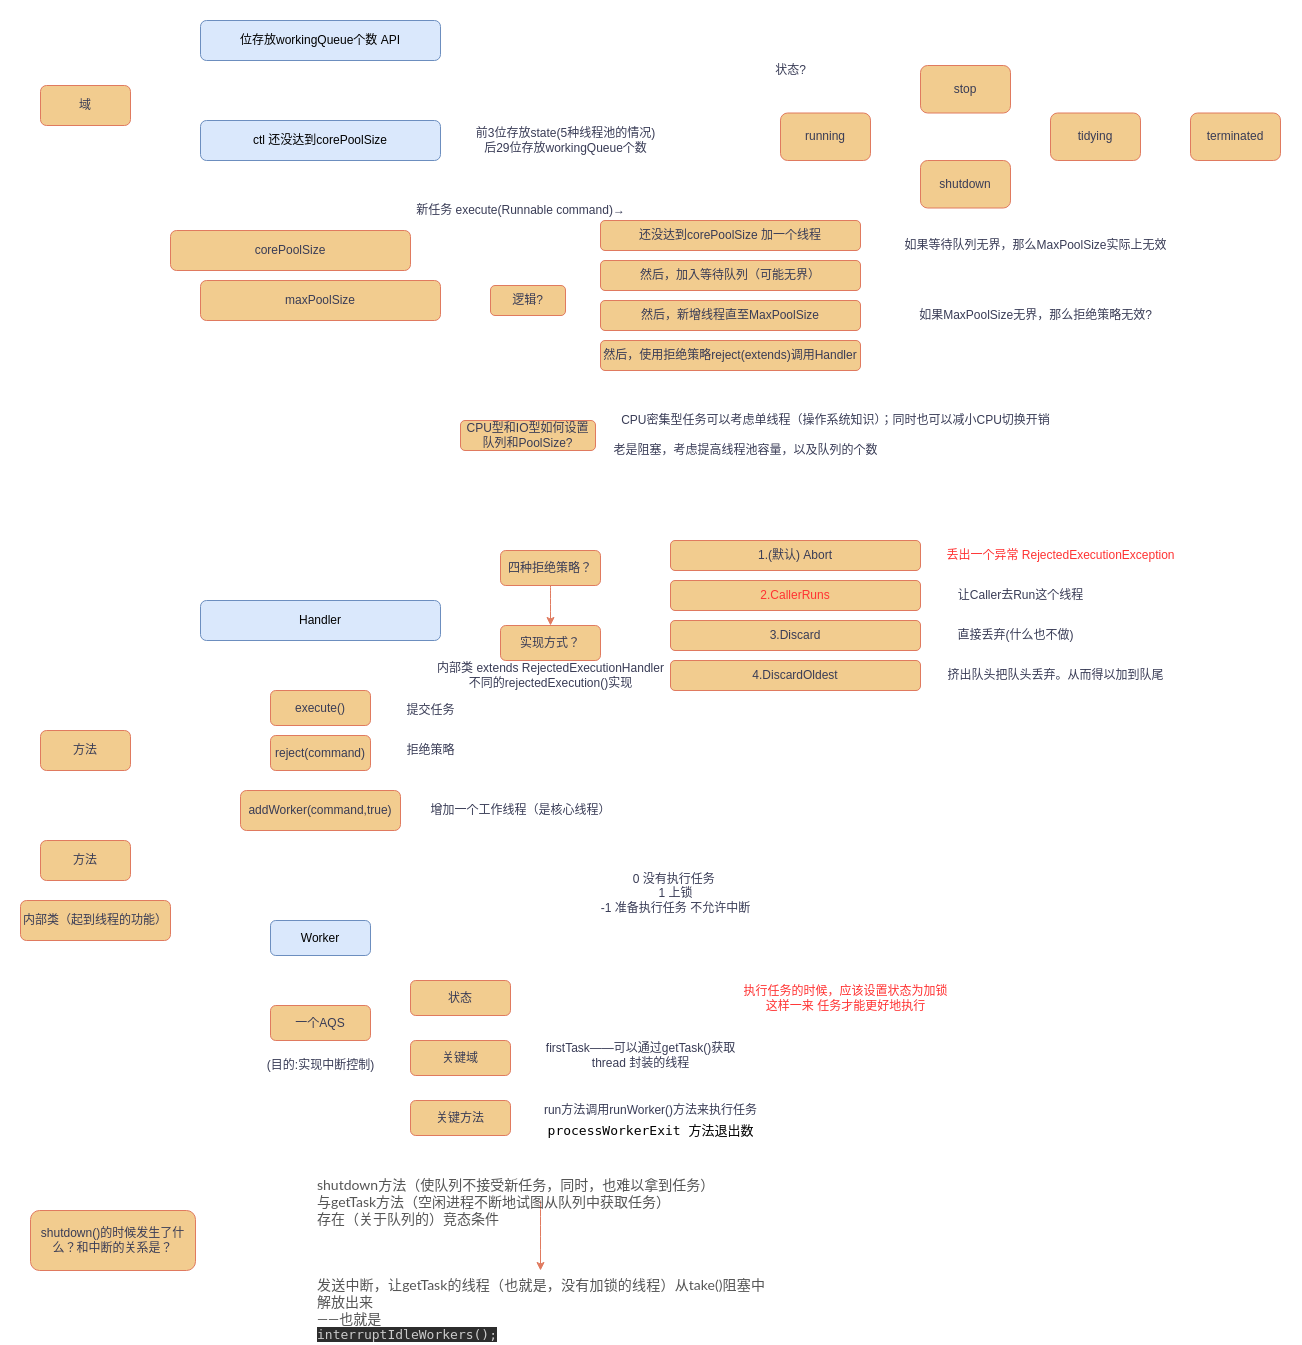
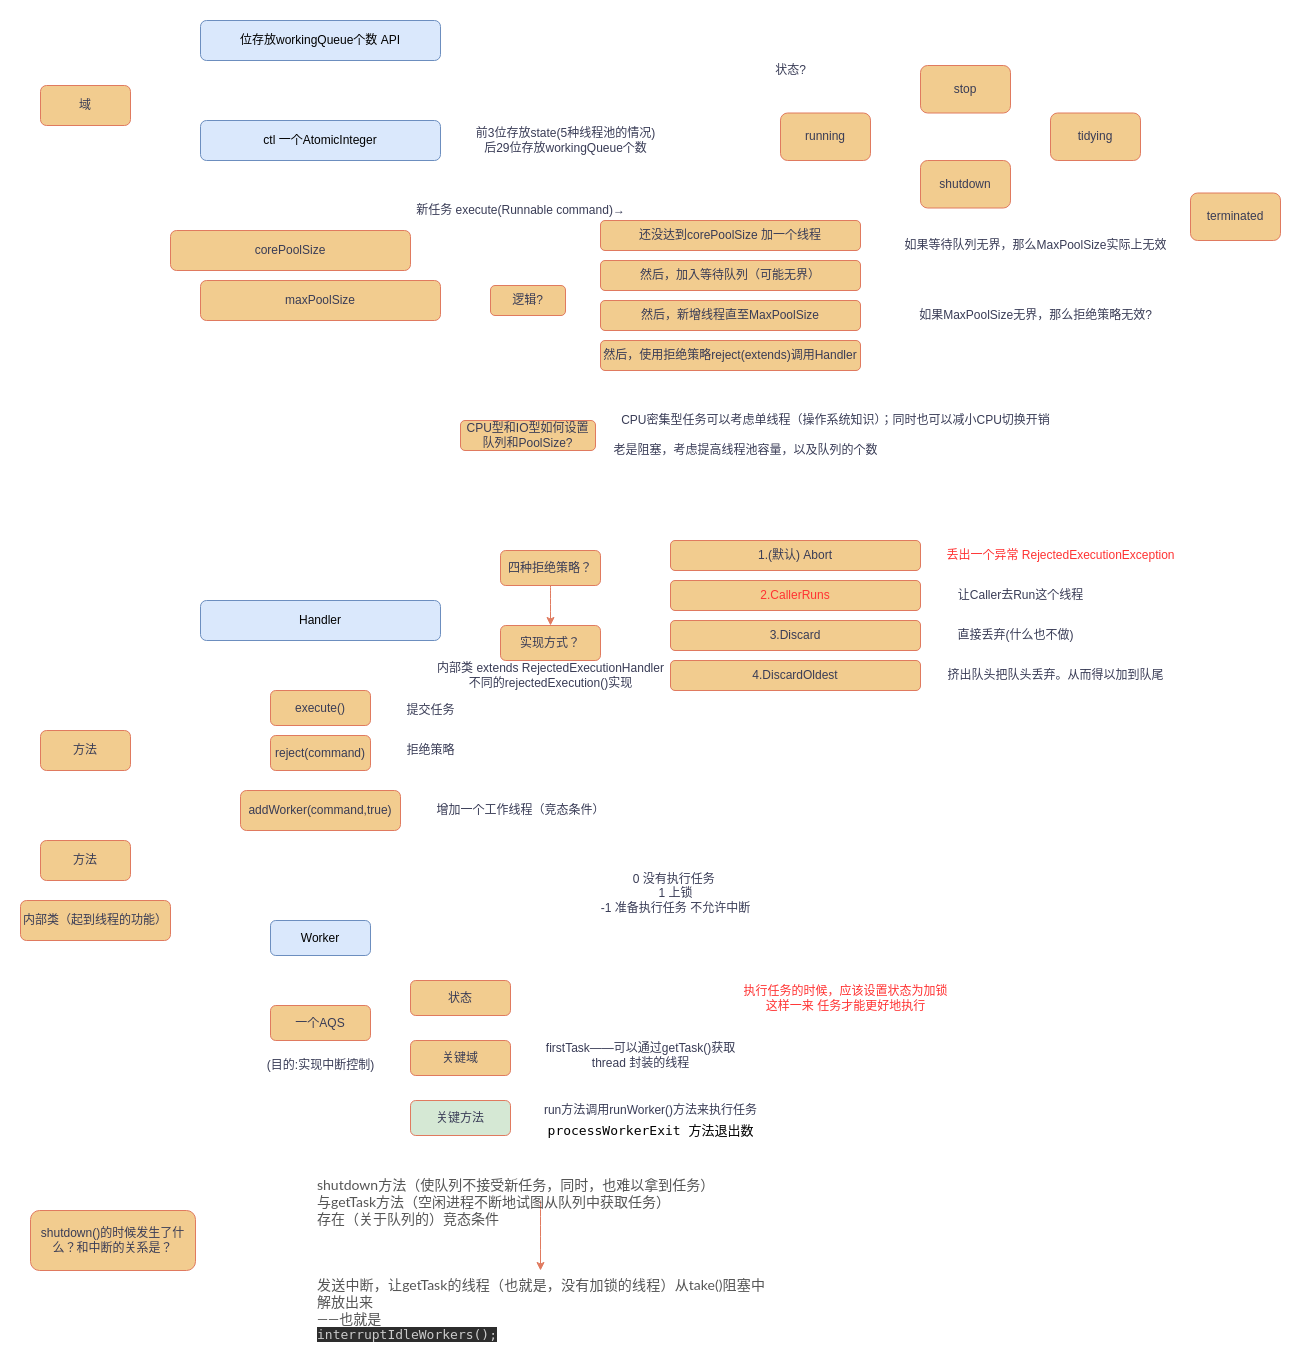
node "terminated": moved (1236, 137) -> (1236, 217)
node "ctl 还没达到corePoolSize": label "ctl 还没达到corePoolSize" -> "ctl 一个AtomicInteger"
node "增加一个工作线程（是核心线程）": label "增加一个工作线程（是核心线程）" -> "增加一个工作线程（竞态条件）"
node "关键方法": fillcolor #f2cc8f -> #d5e8d4
